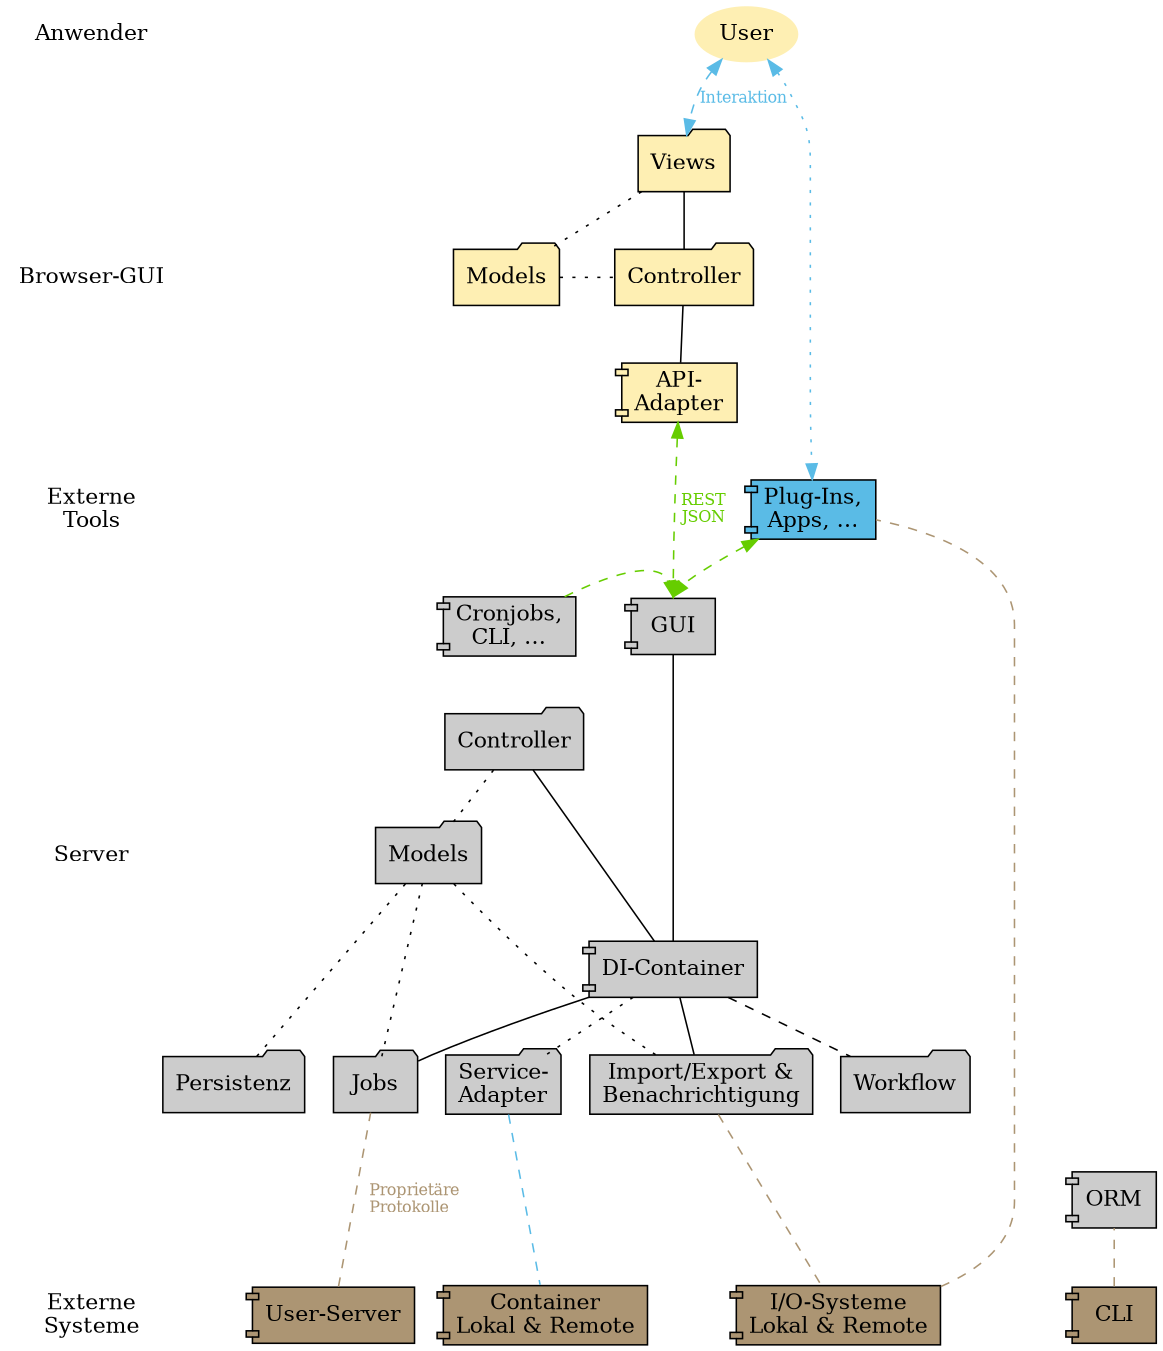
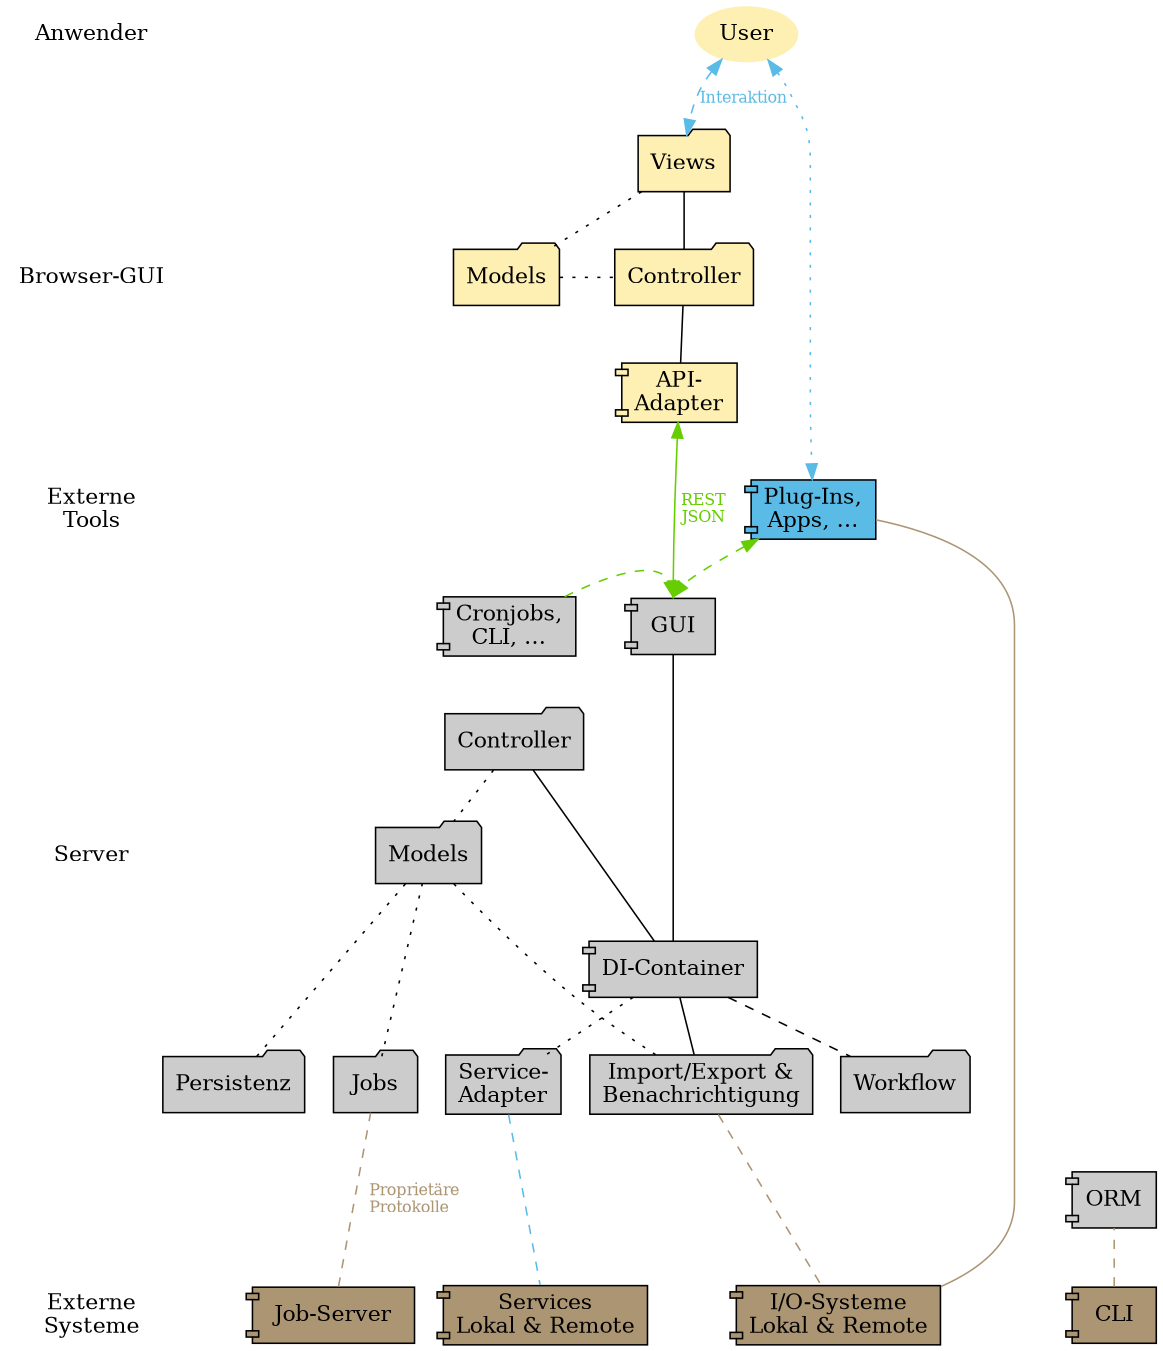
edge "API- Adapter" -- "GUI": style dashed -> solid
edge "Plug-Ins, Apps, …" -- "I/O-Systeme Lokal & Remote": style dashed -> solid
edge "DI-Container" -- "Jobs": removed
node "User-Server": label "User-Server" -> "Job-Server"
node "Container Lokal & Remote": label "Container Lokal & Remote" -> "Services Lokal & Remote"
